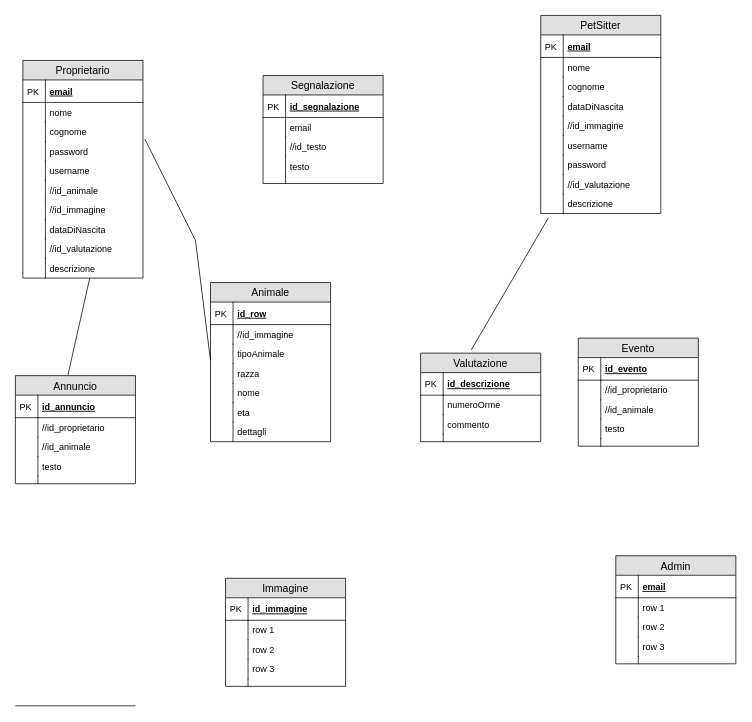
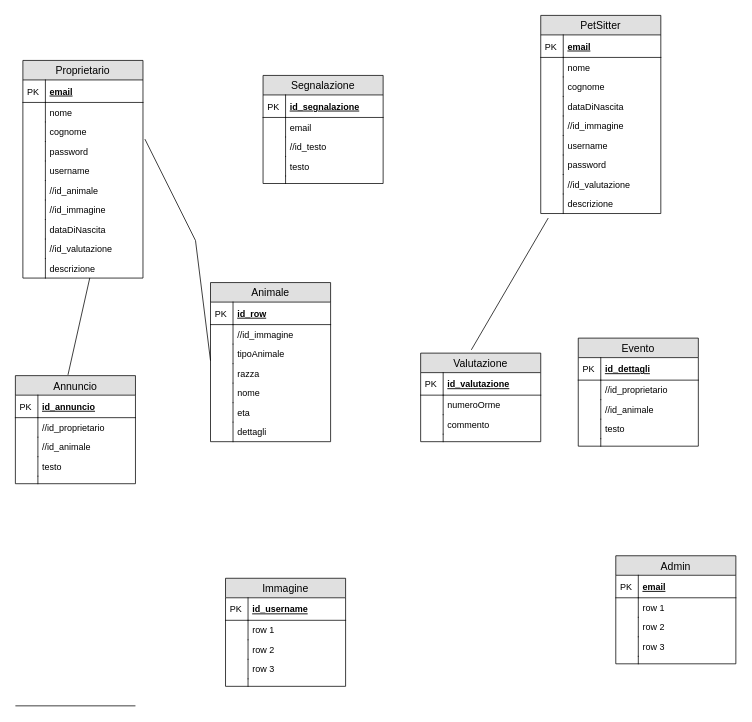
node "id_evento": label "id_evento" -> "id_dettagli"
node "id_descrizione": label "id_descrizione" -> "id_valutazione"
node "id_immagine": label "id_immagine" -> "id_username"
